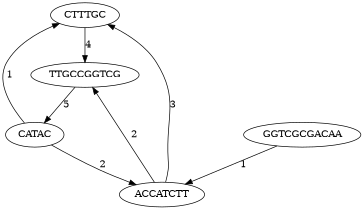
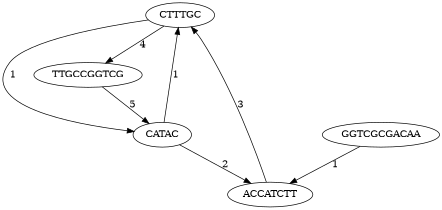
edge "CTTTGC" -> "CATAC": added, label "1"
edge "ACCATCTT" -> "TTGCCGGTCG": removed, label "2"
